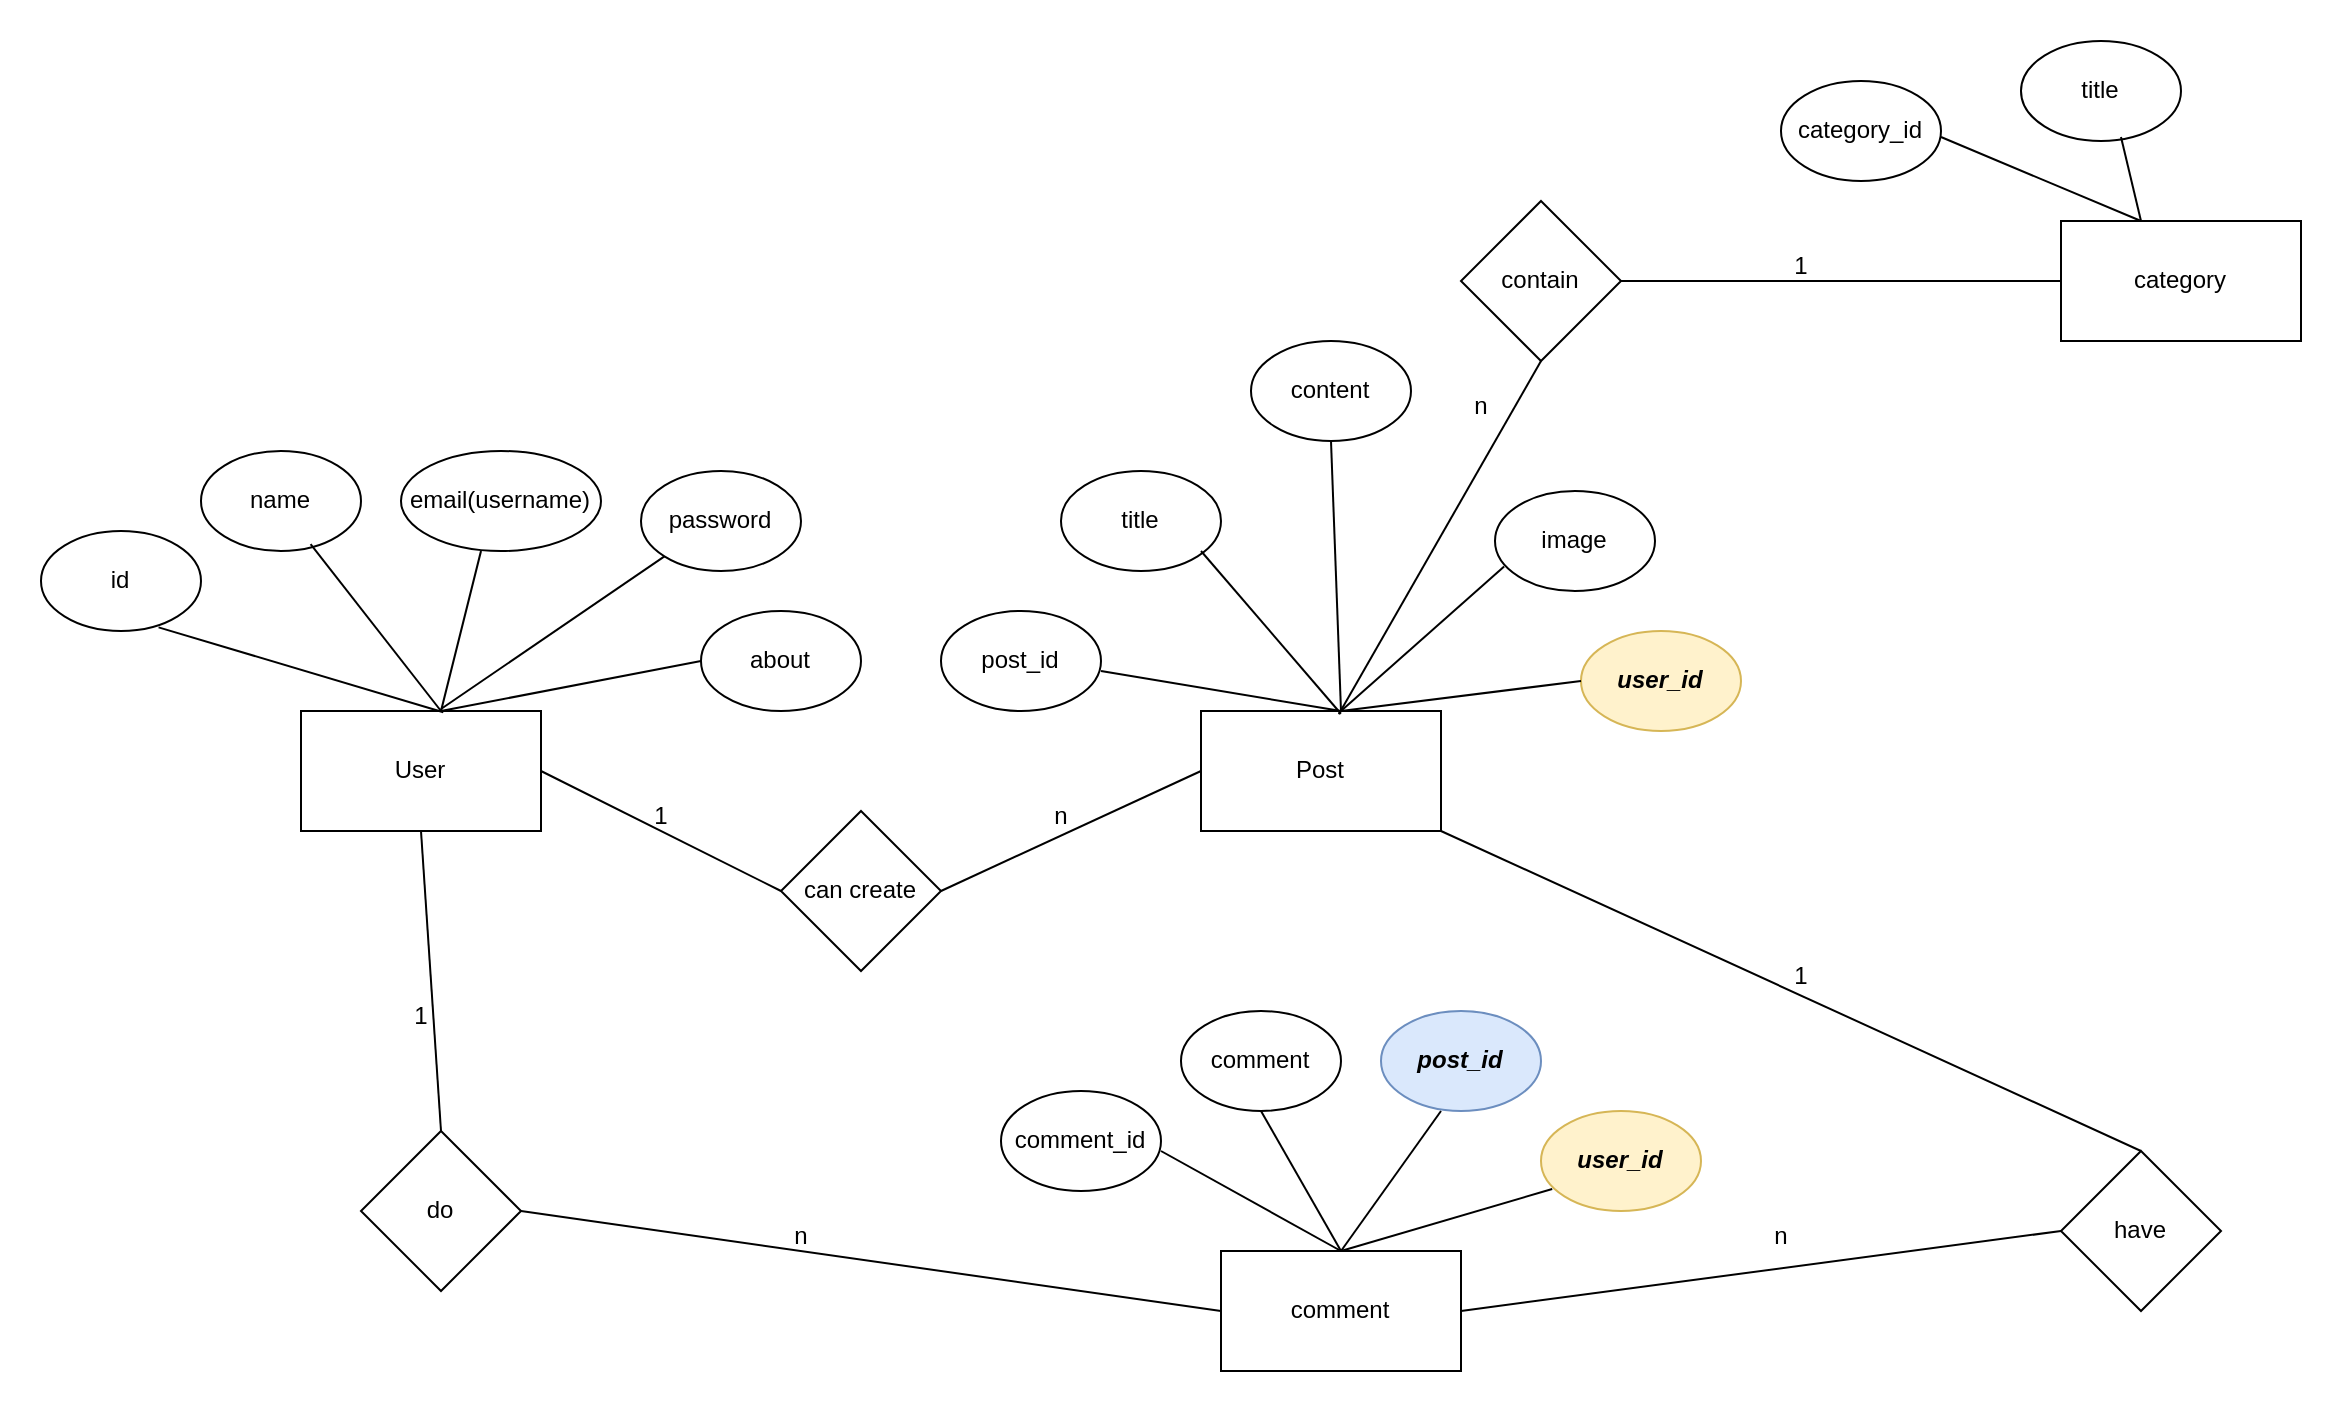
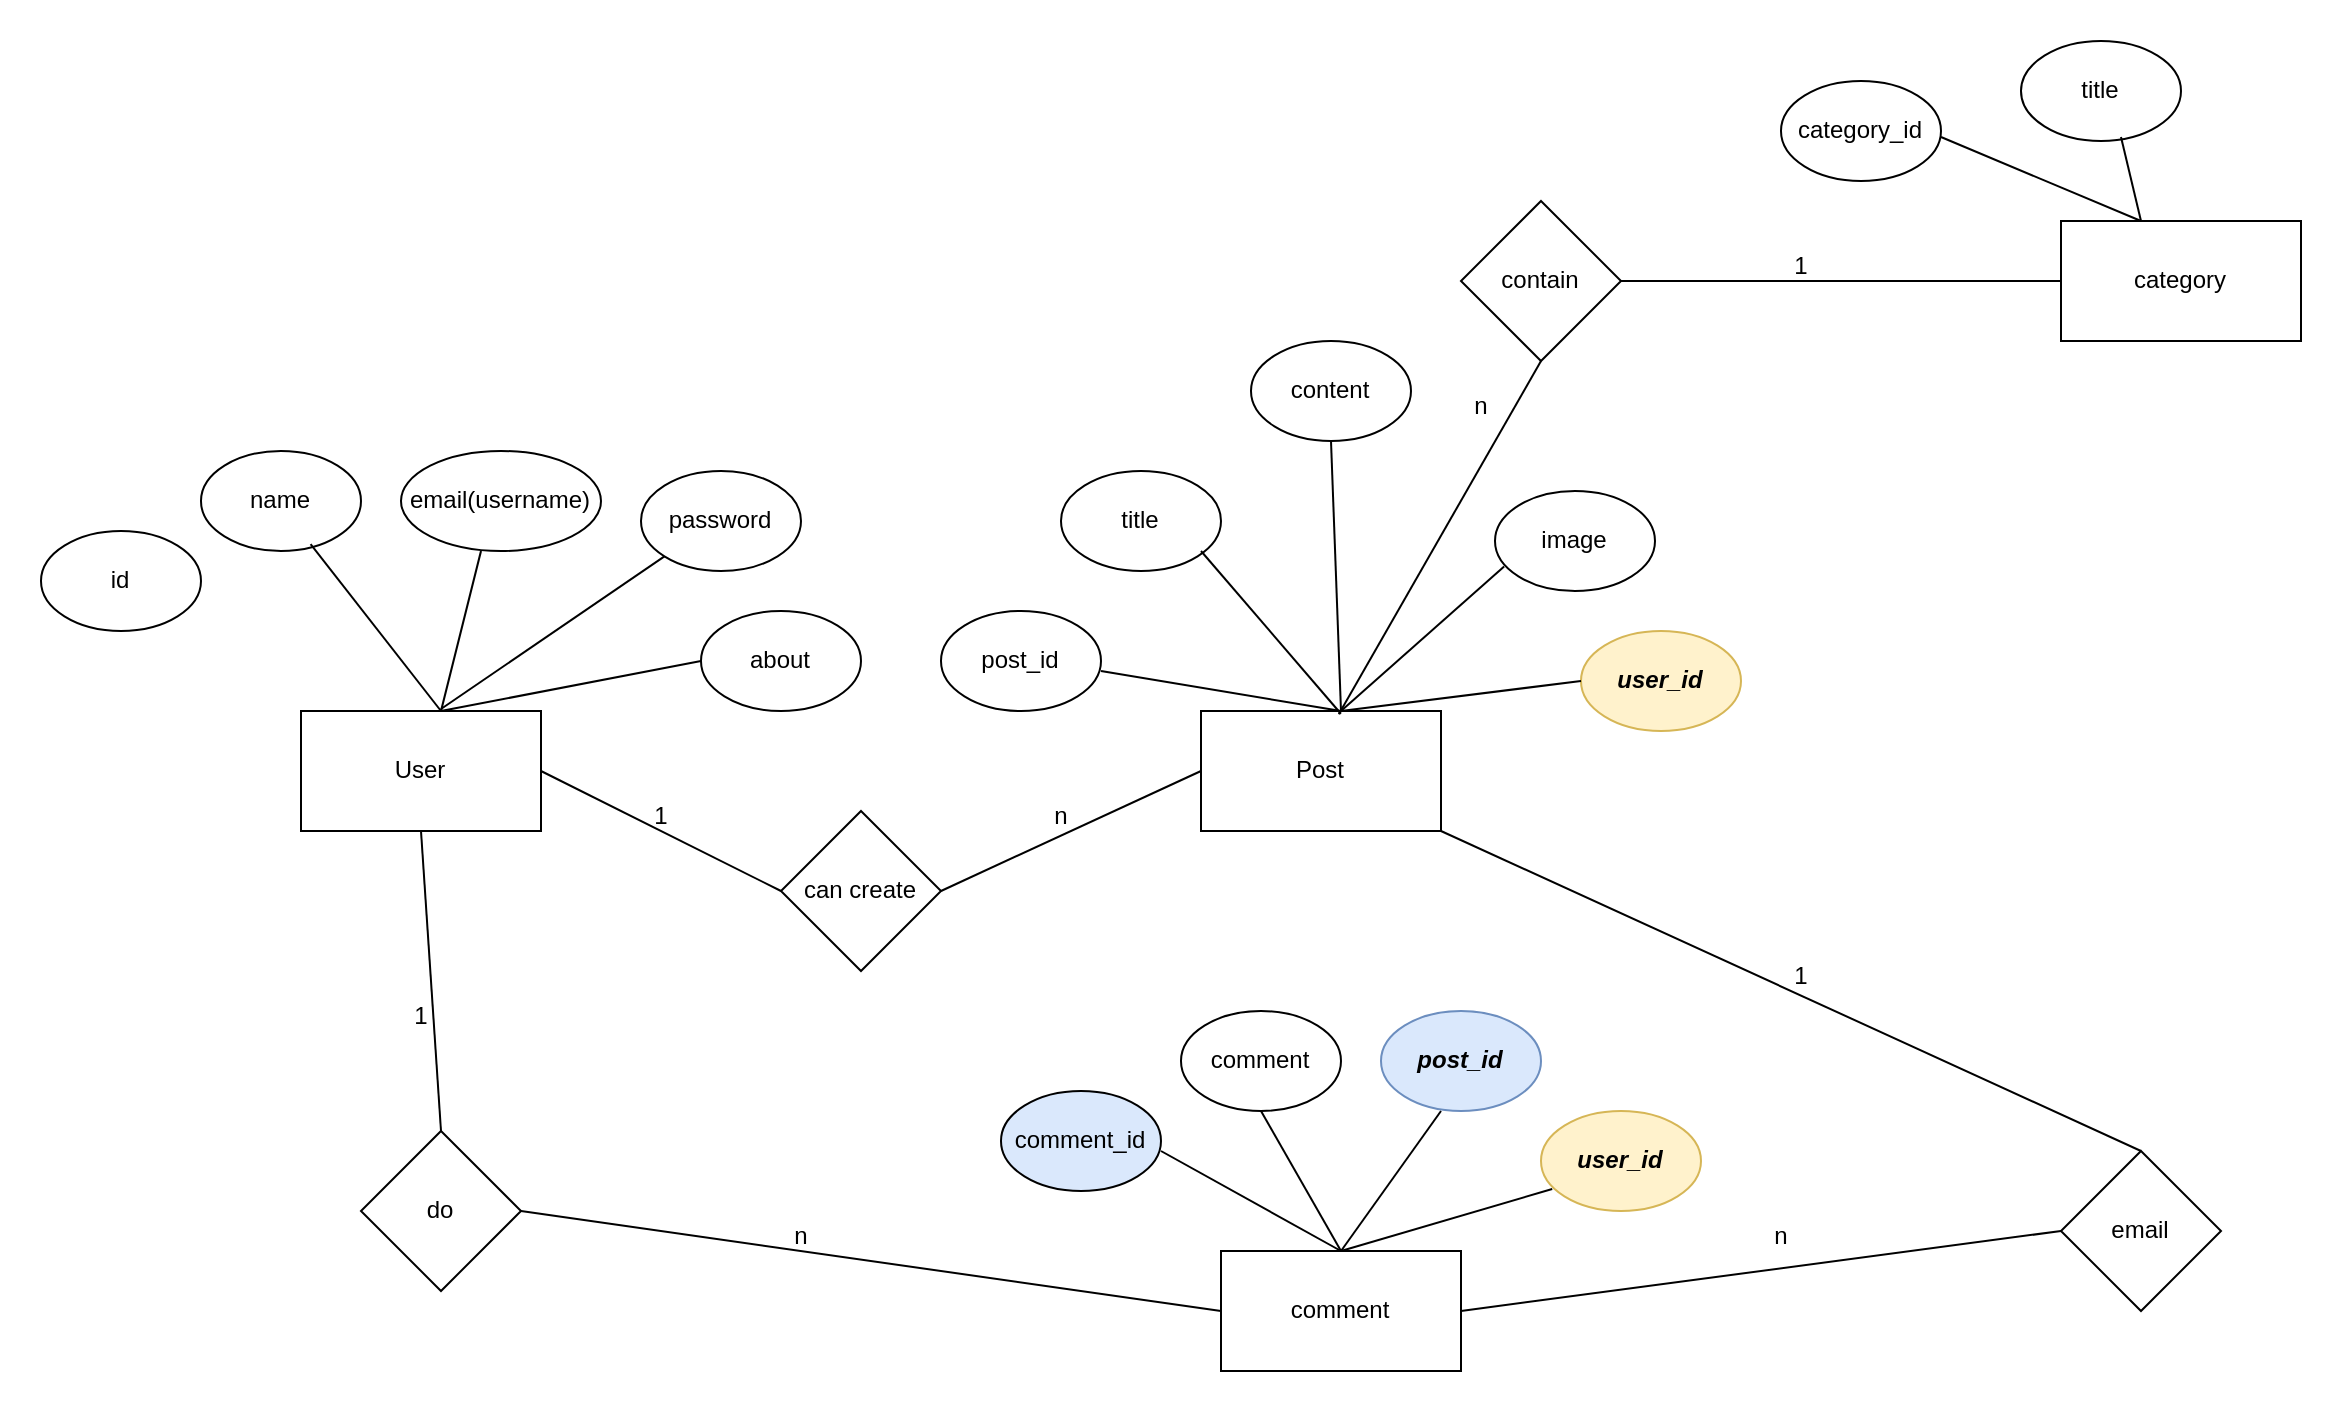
edge "id" -- "User": removed
node "comment_id": fillcolor #ffffff -> #dae8fc
node "have": label "have" -> "email"
